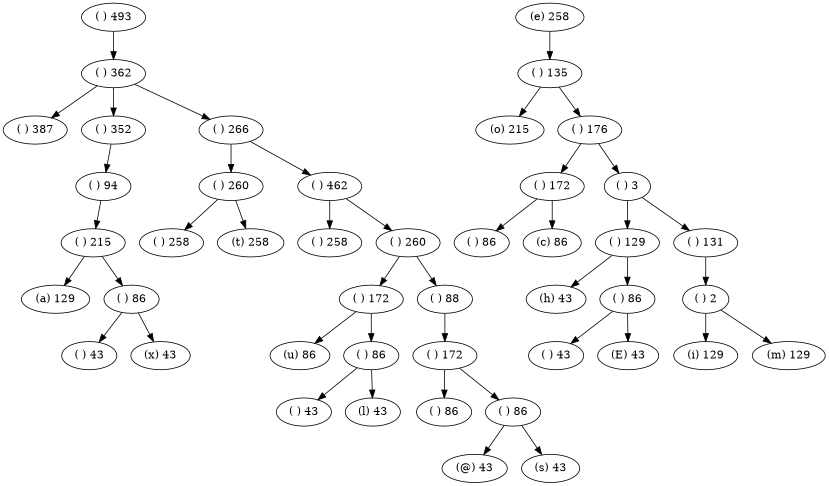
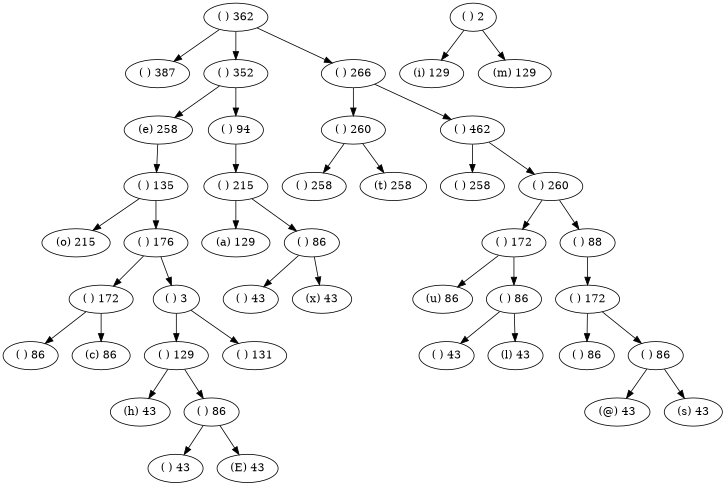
node "( ) 493": removed
edge "( ) 352" -> "(e) 258": added
edge "( ) 131" -> "( ) 2": removed
